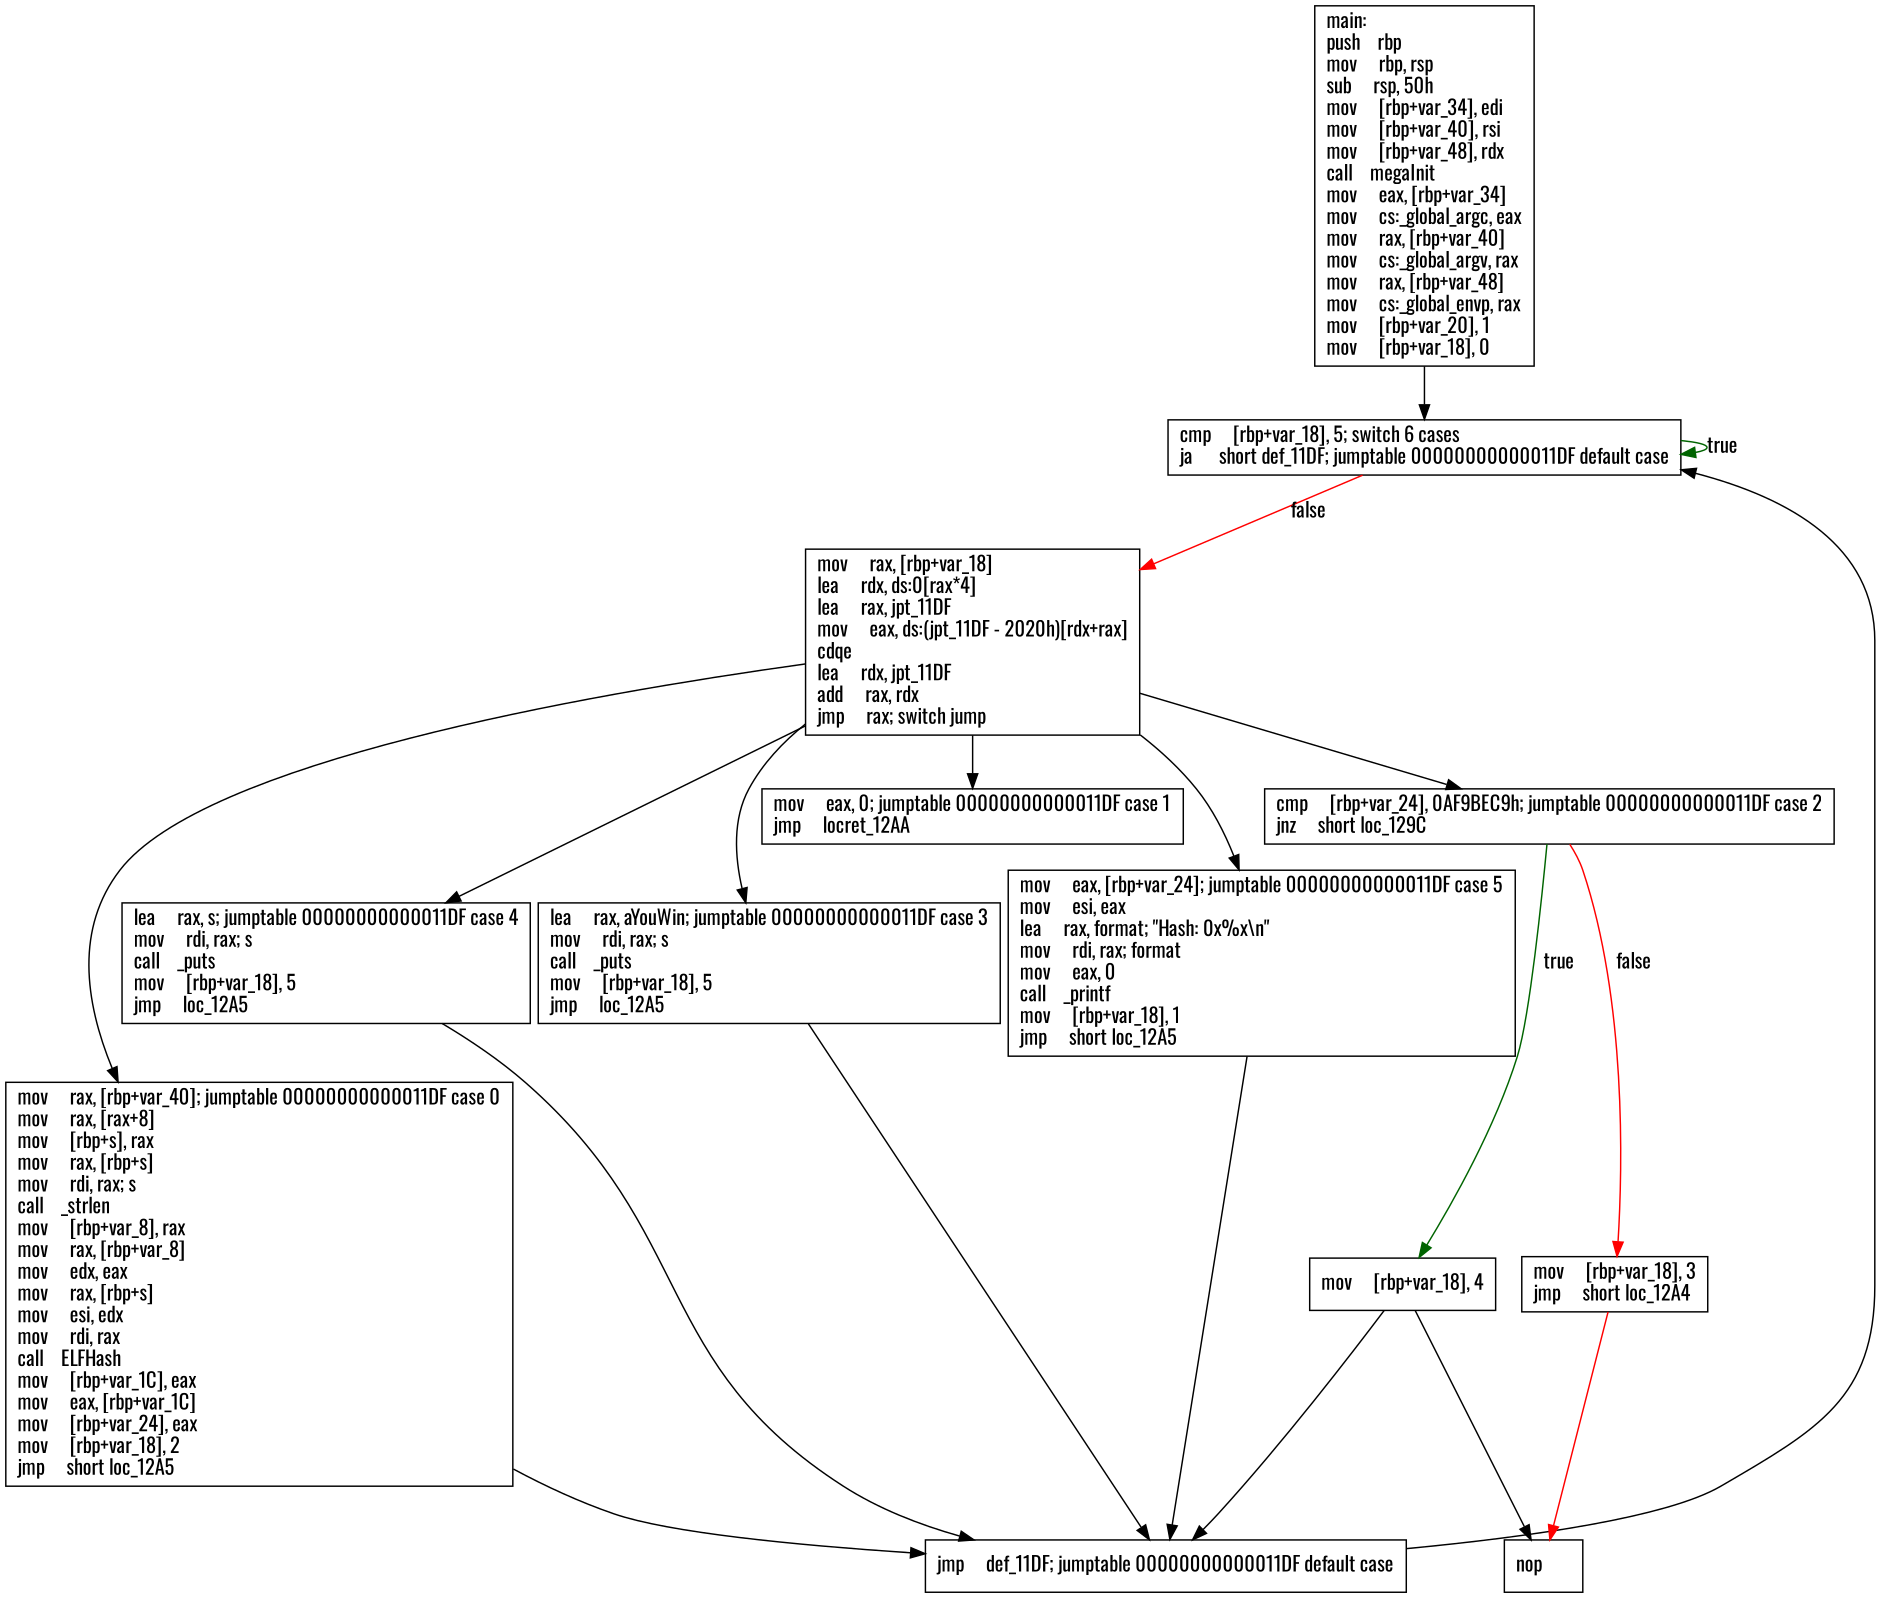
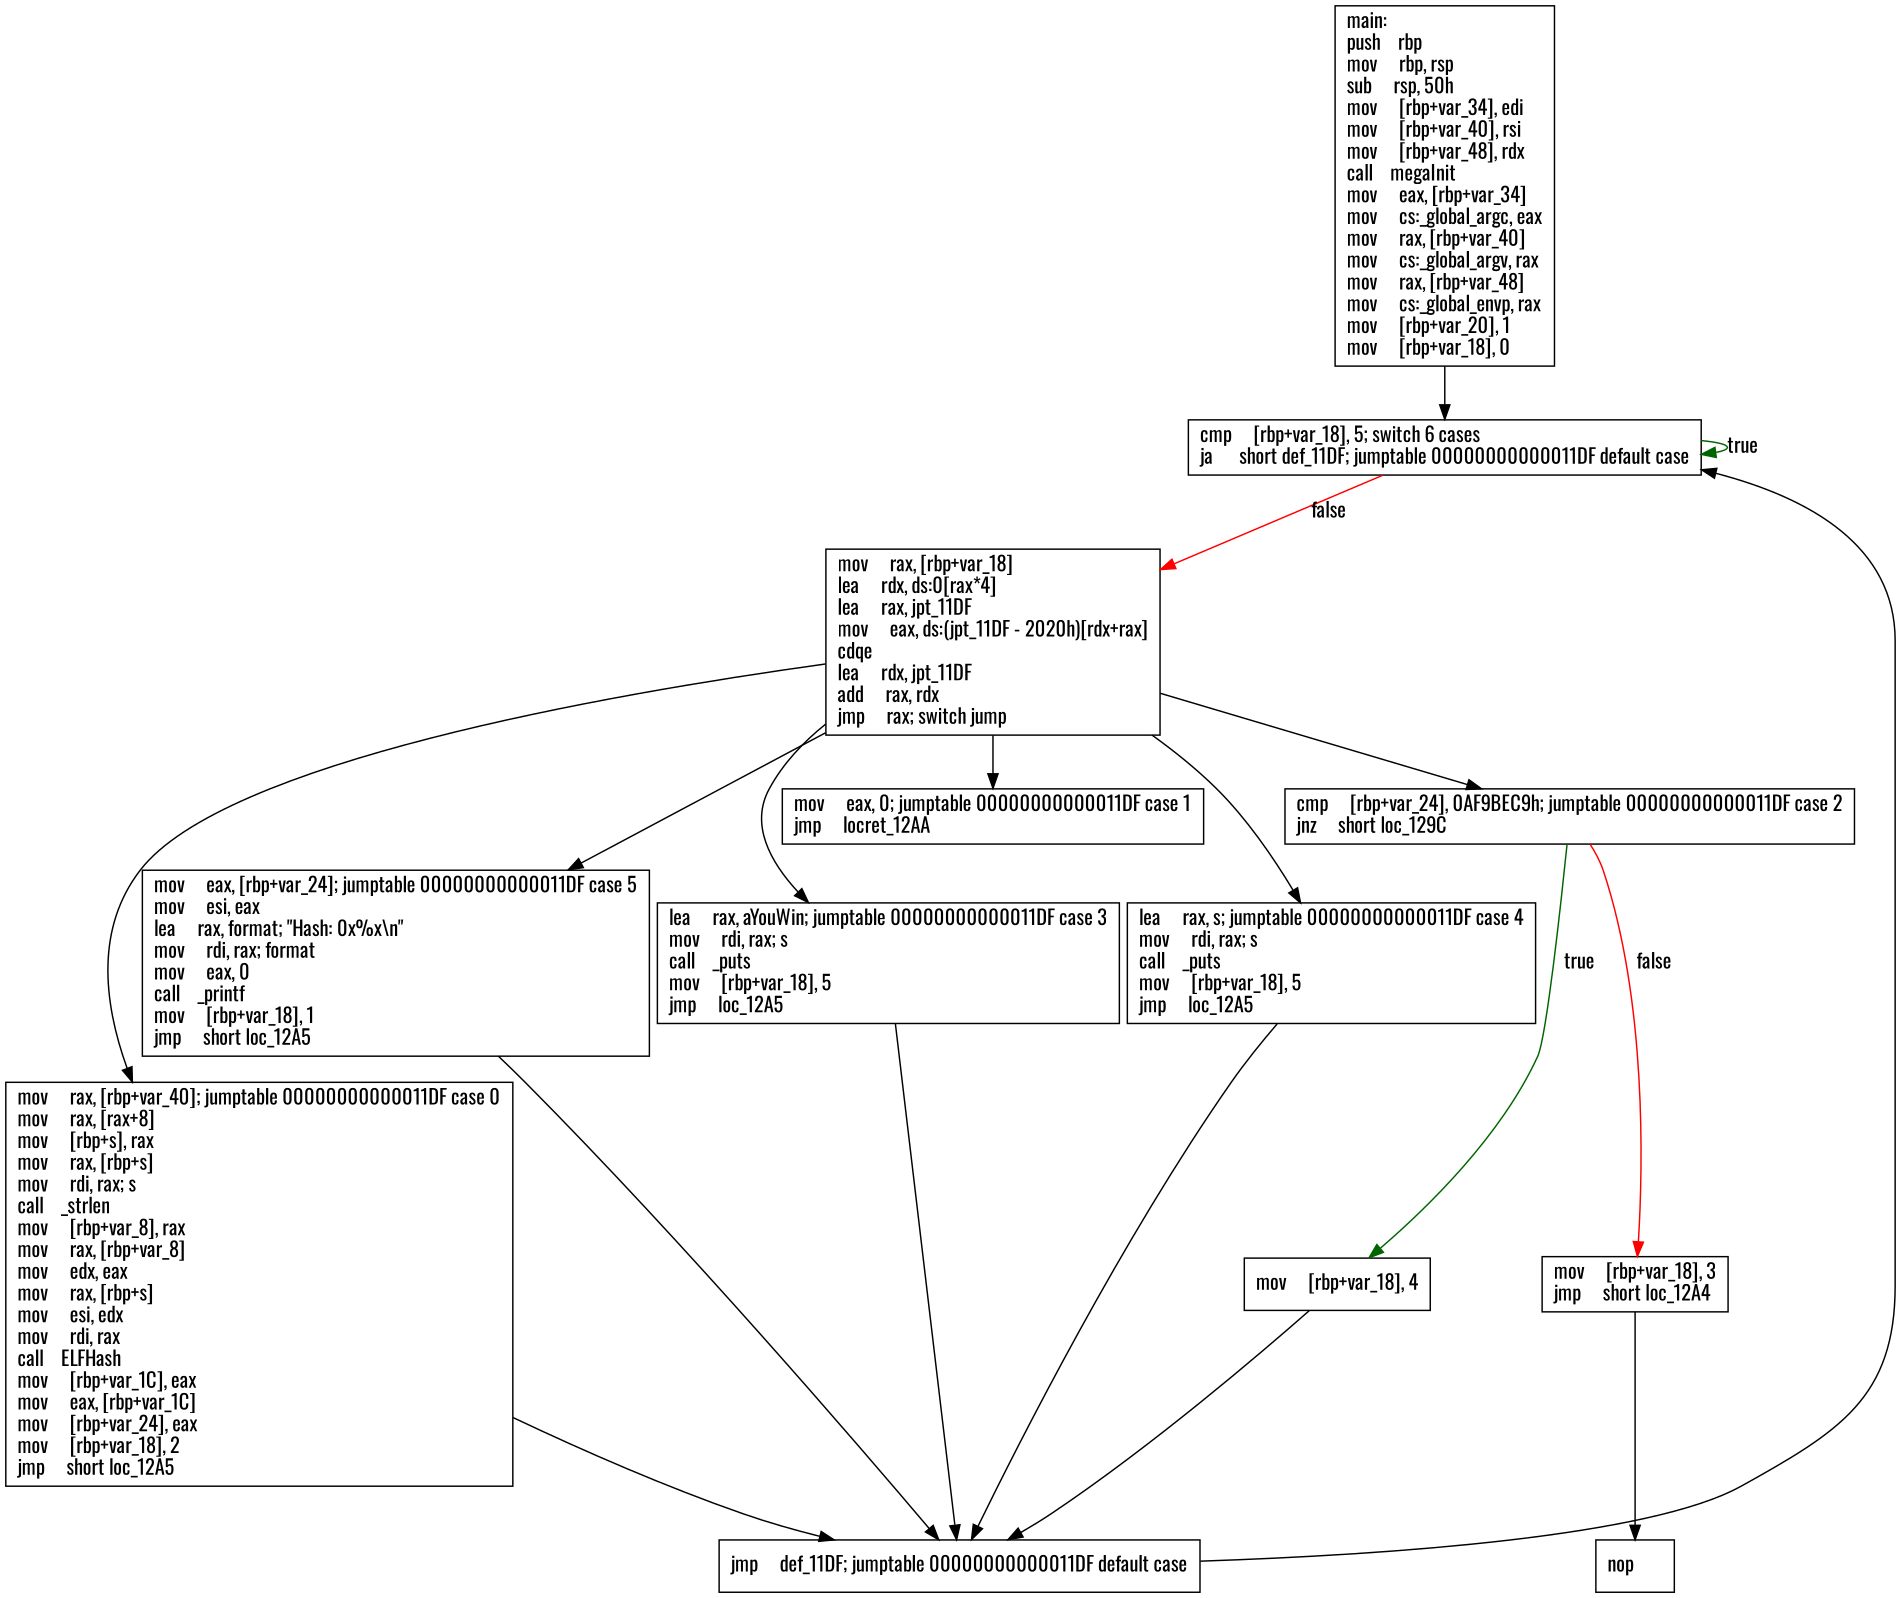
edge "mov     [rbp+var_18], 4" -> "nop": removed
edge "mov     [rbp+var_18], 3 jmp     short loc_12A4" -> "nop": color red -> black
